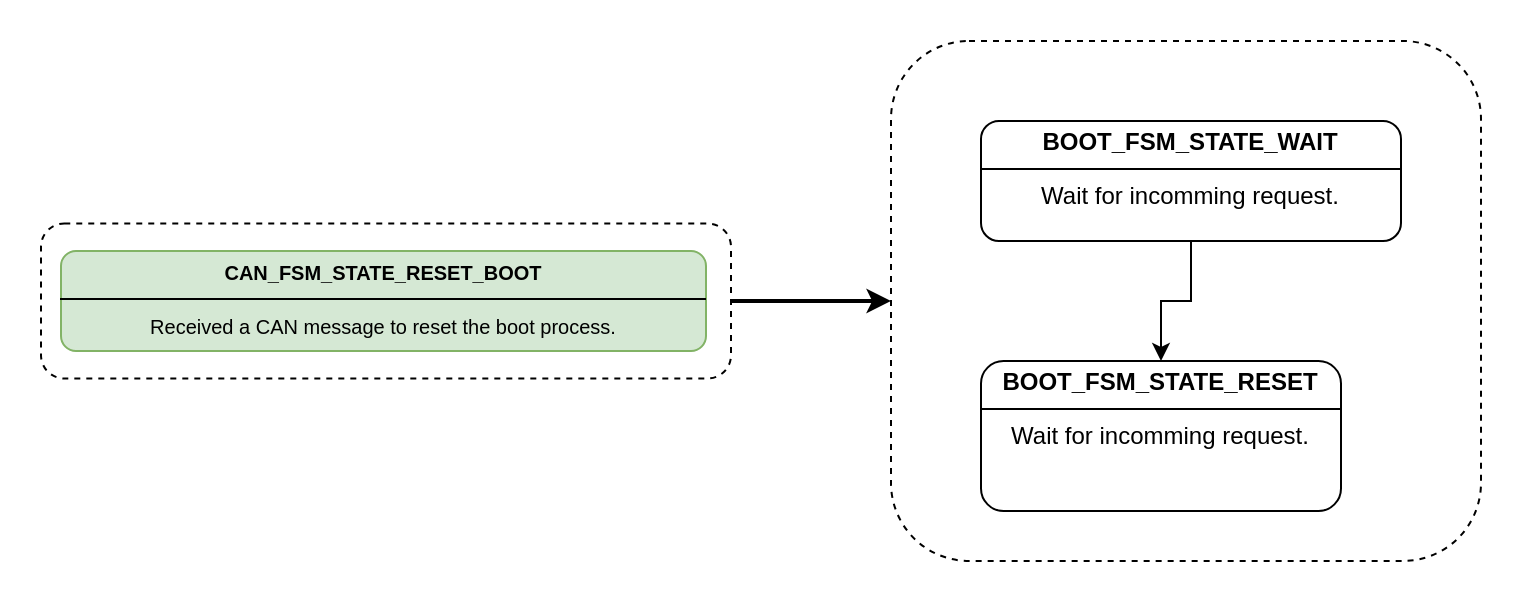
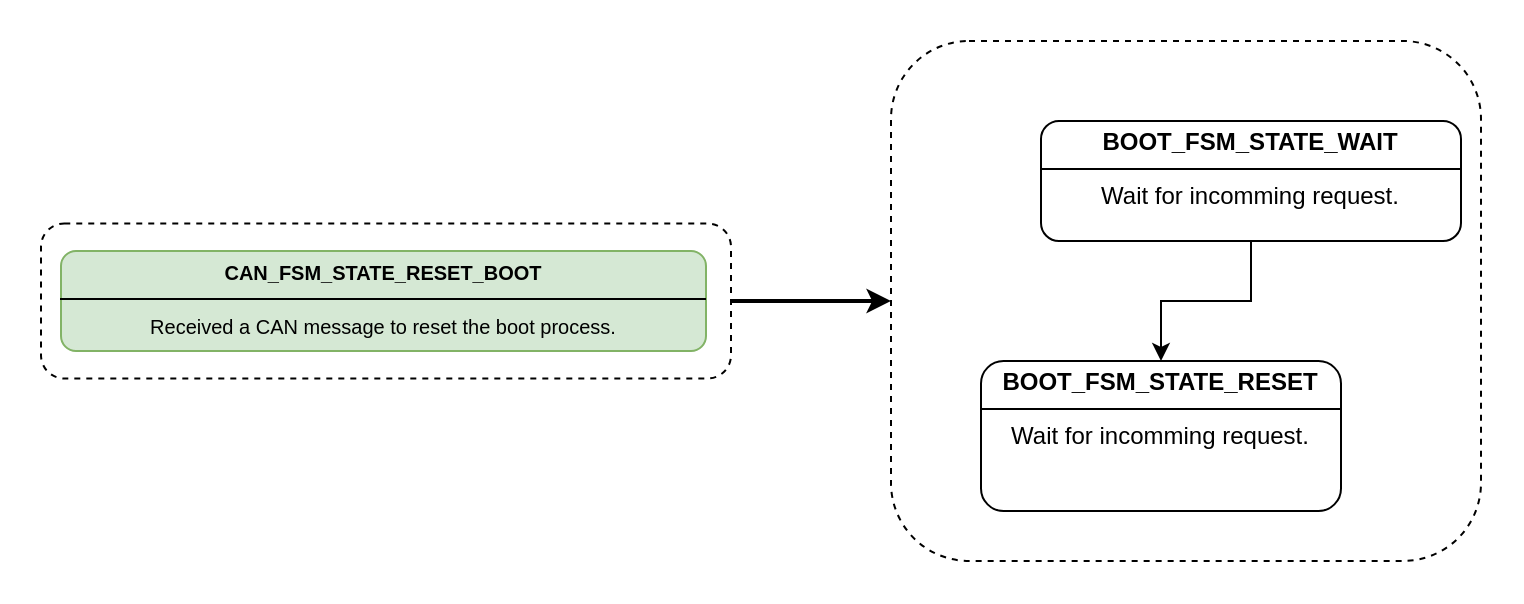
node "BOOT_FSM_STATE_WAIT Wait for incomming request.": moved (1191, 181) -> (1251, 181)
